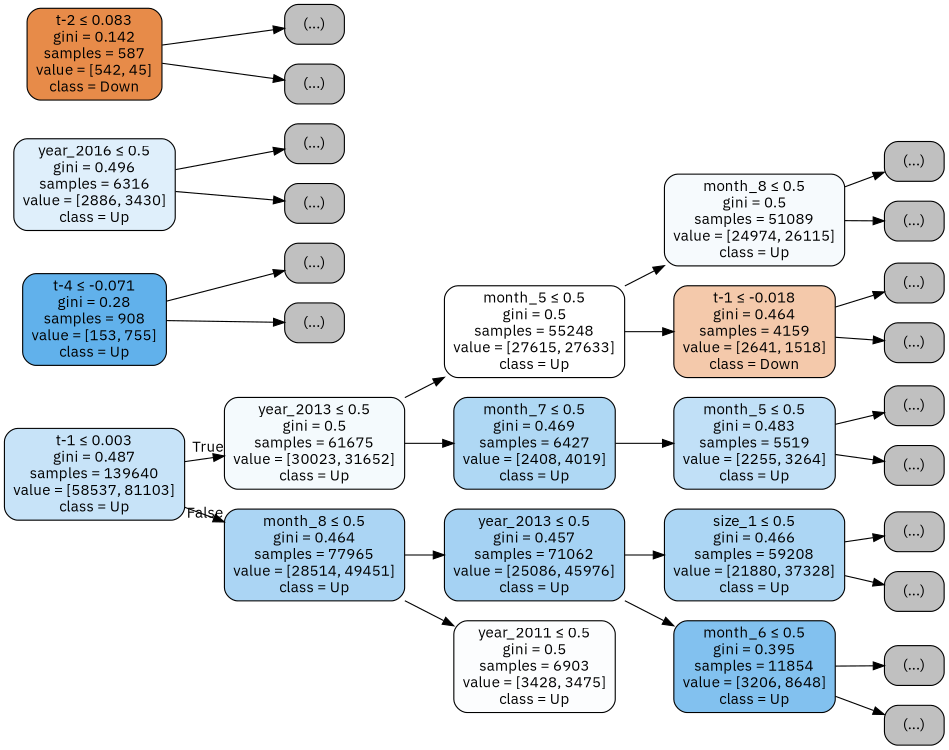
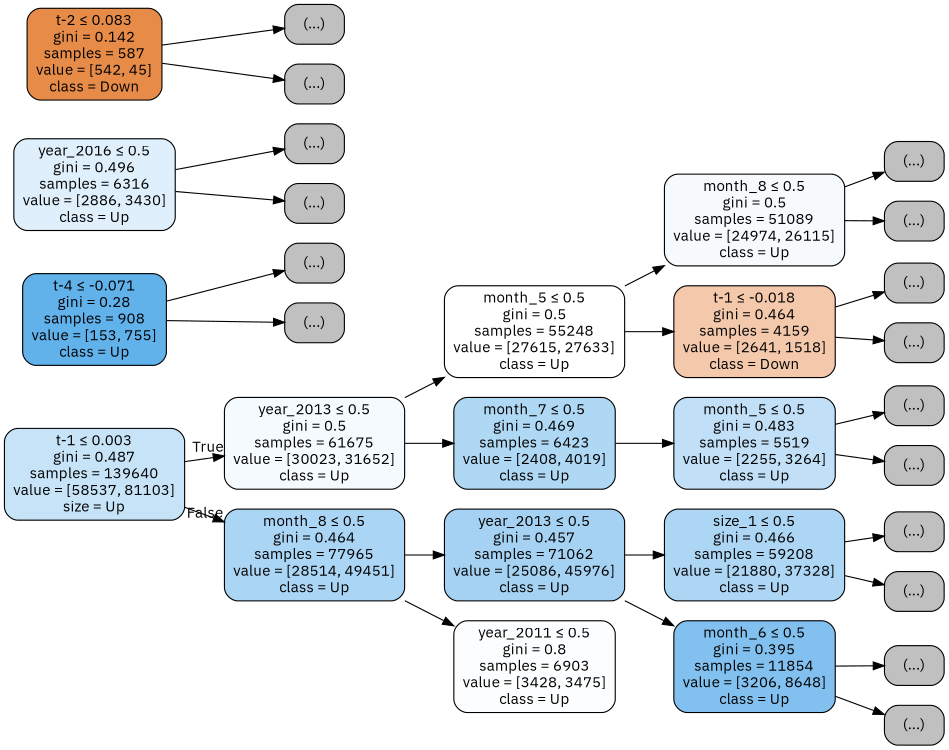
node "month_7 ≤ 0.5": text "samples = 6427" -> "samples = 6423"
node "t-1 ≤ 0.003": text "class = Up" -> "size = Up"
node "year_2011 ≤ 0.5": text "gini = 0.5" -> "gini = 0.8"
